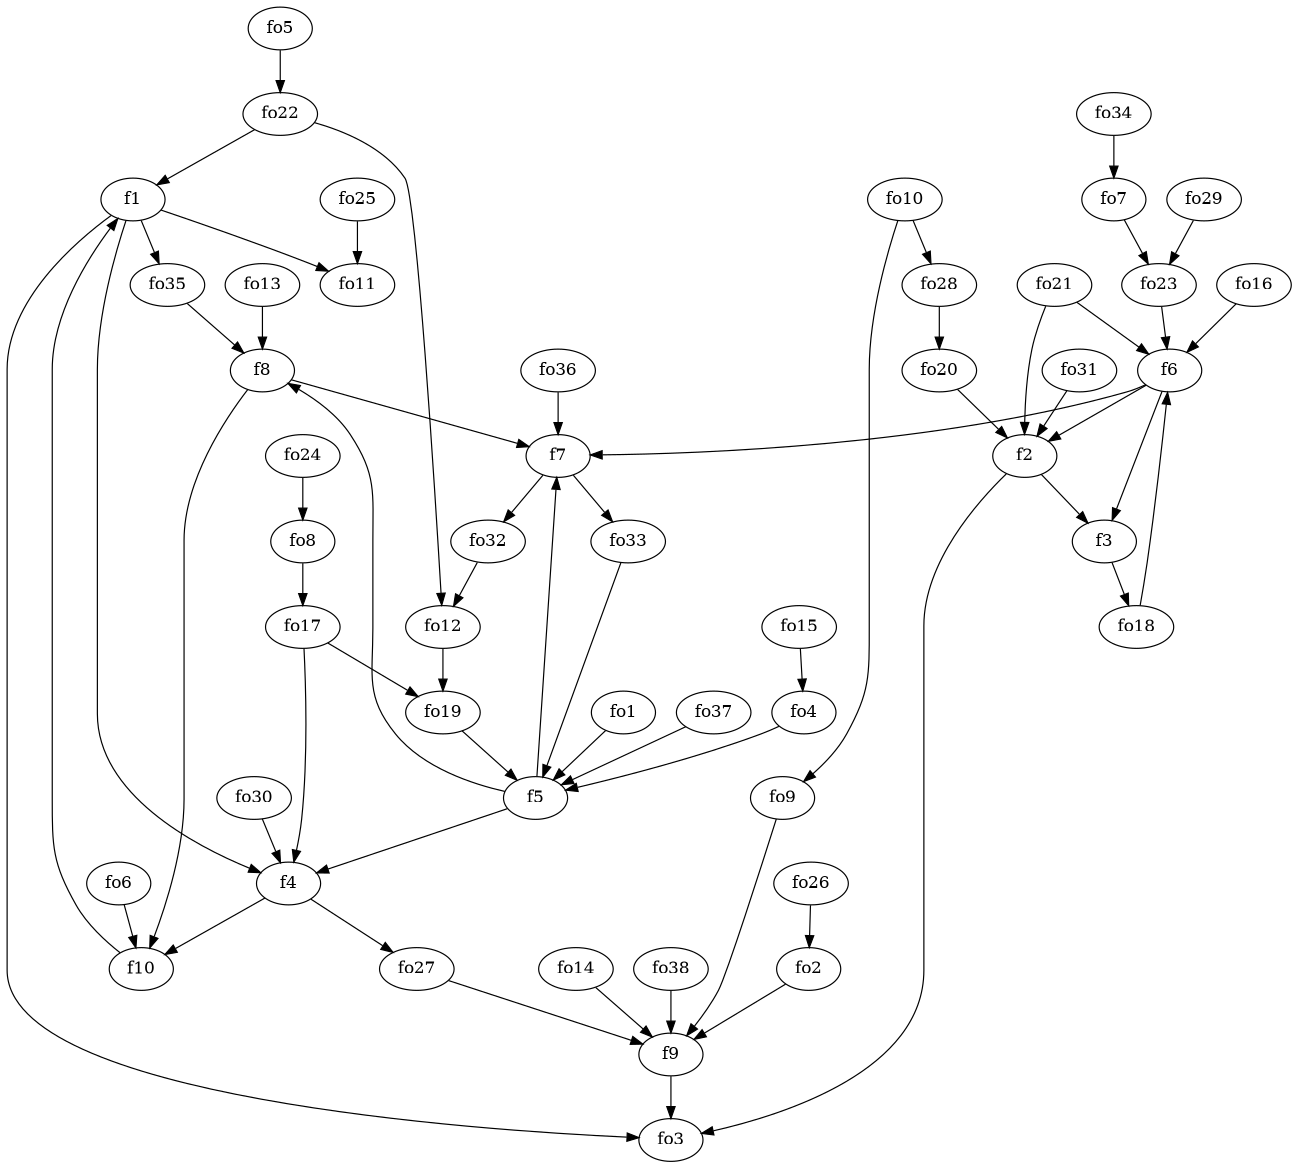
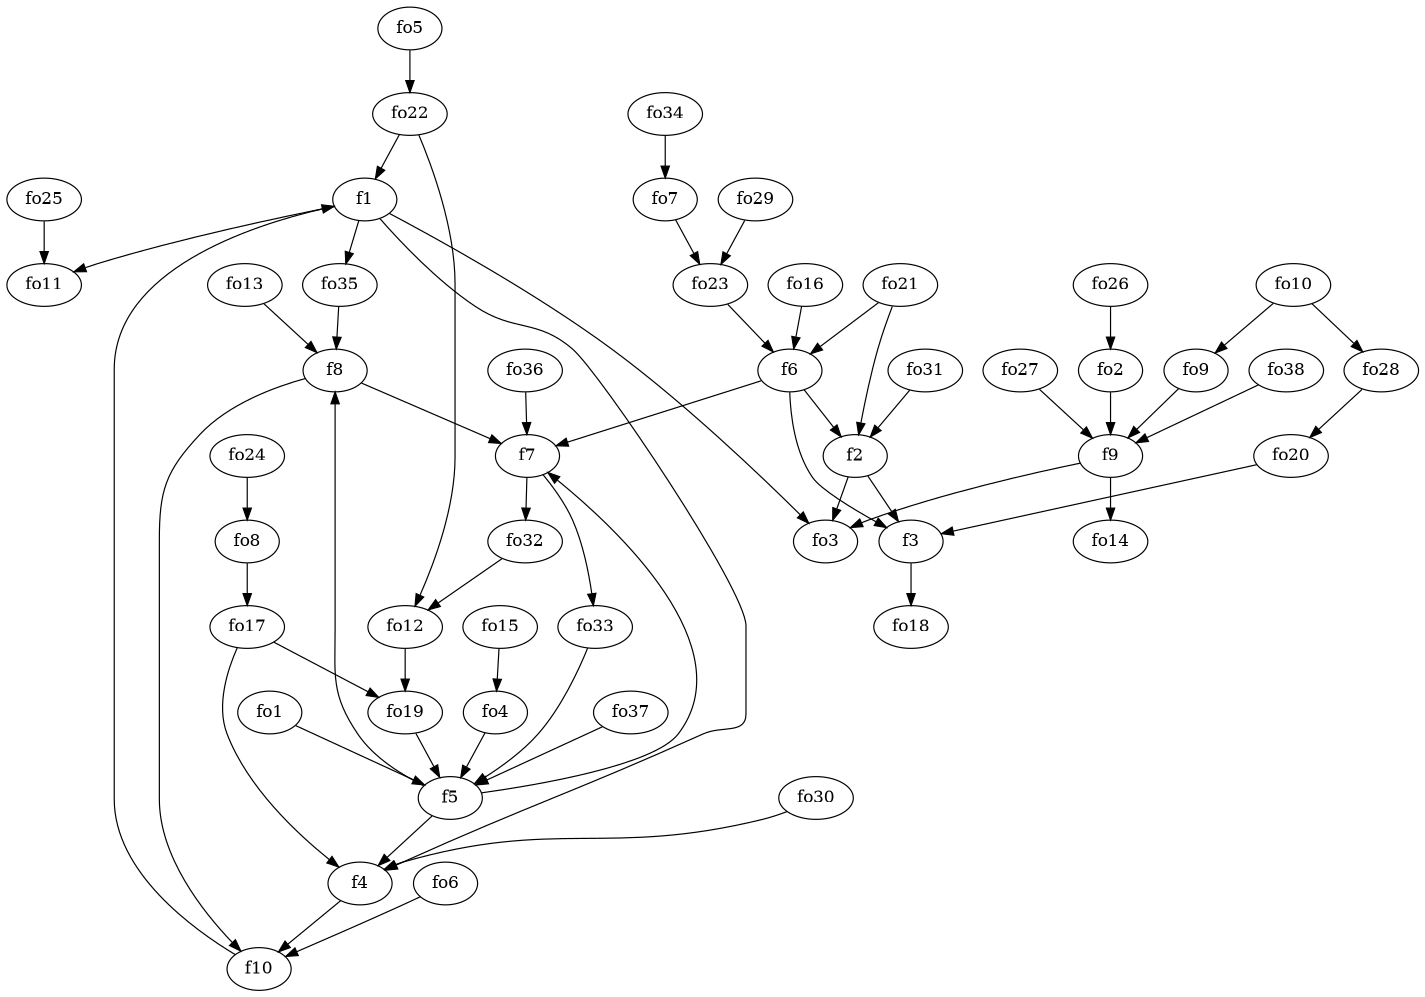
edge "fo20" -> "f2": now "fo20" -> "f3"
edge "fo18" -> "f6": removed
edge "f4" -> "fo27": removed
edge "fo14" -> "f9": reversed
